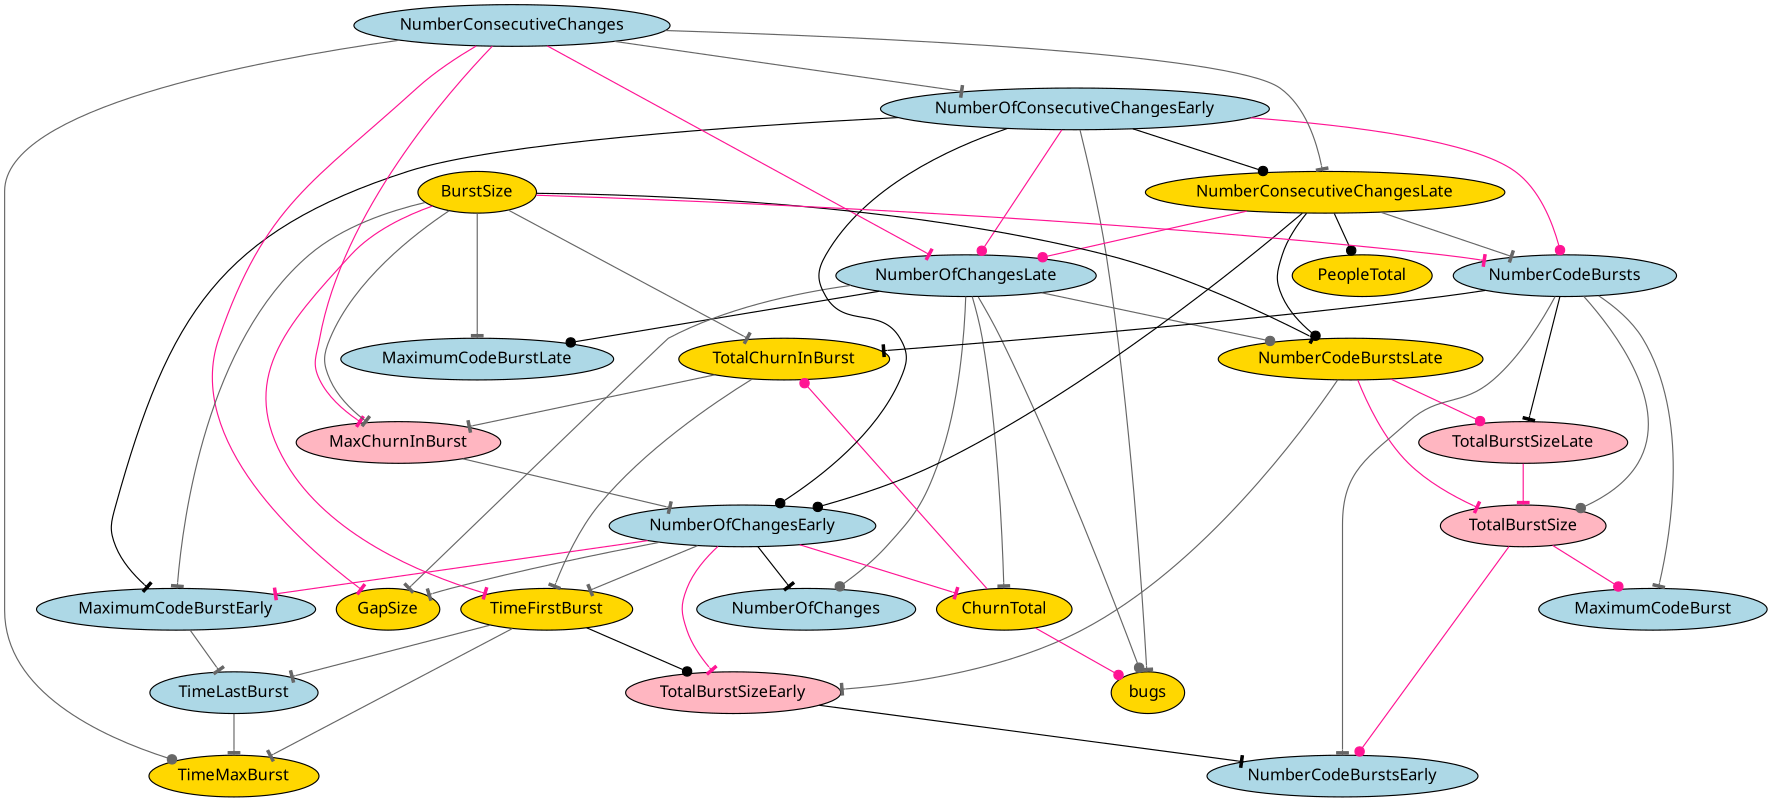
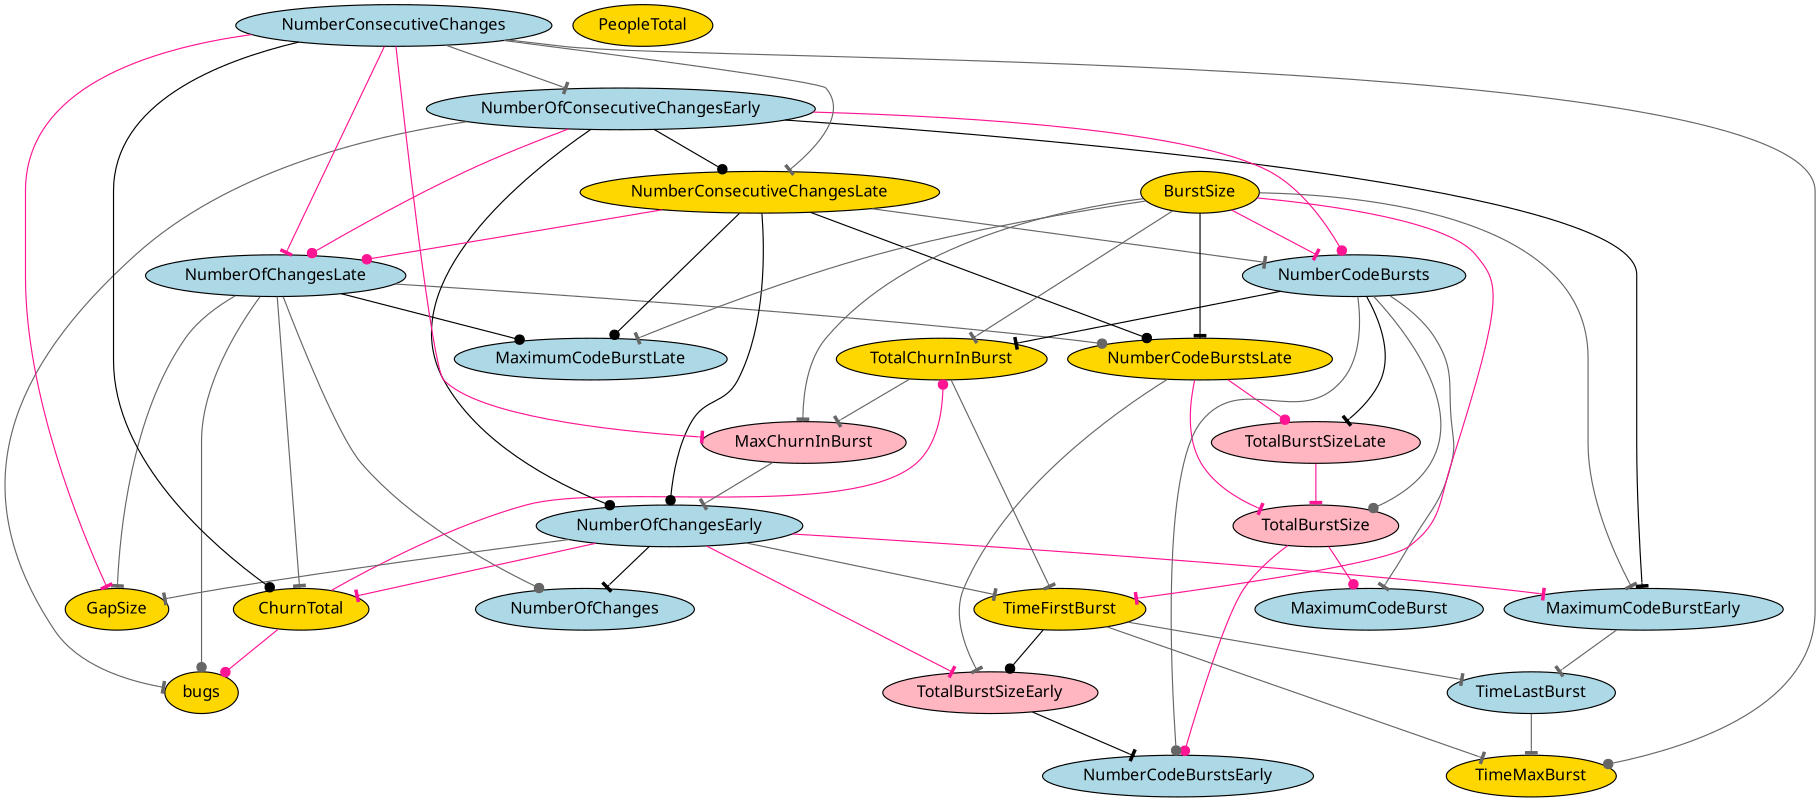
edge "NumberConsecutiveChangesLate" -> "PeopleTotal": now "NumberConsecutiveChangesLate" -> "MaximumCodeBurstLate"
edge "NumberConsecutiveChanges" -> "ChurnTotal": added
edge "NumberCodeBursts" -> "NumberCodeBurstsEarly": arrowhead tee -> dot
